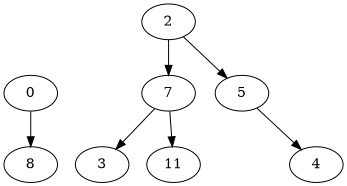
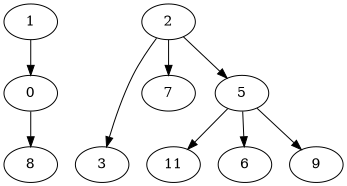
node "1": added
edge "7" -> "11": now "5" -> "11"
edge "7" -> "3": now "2" -> "3"
node "6": added
node "4": label "4" -> "9"
